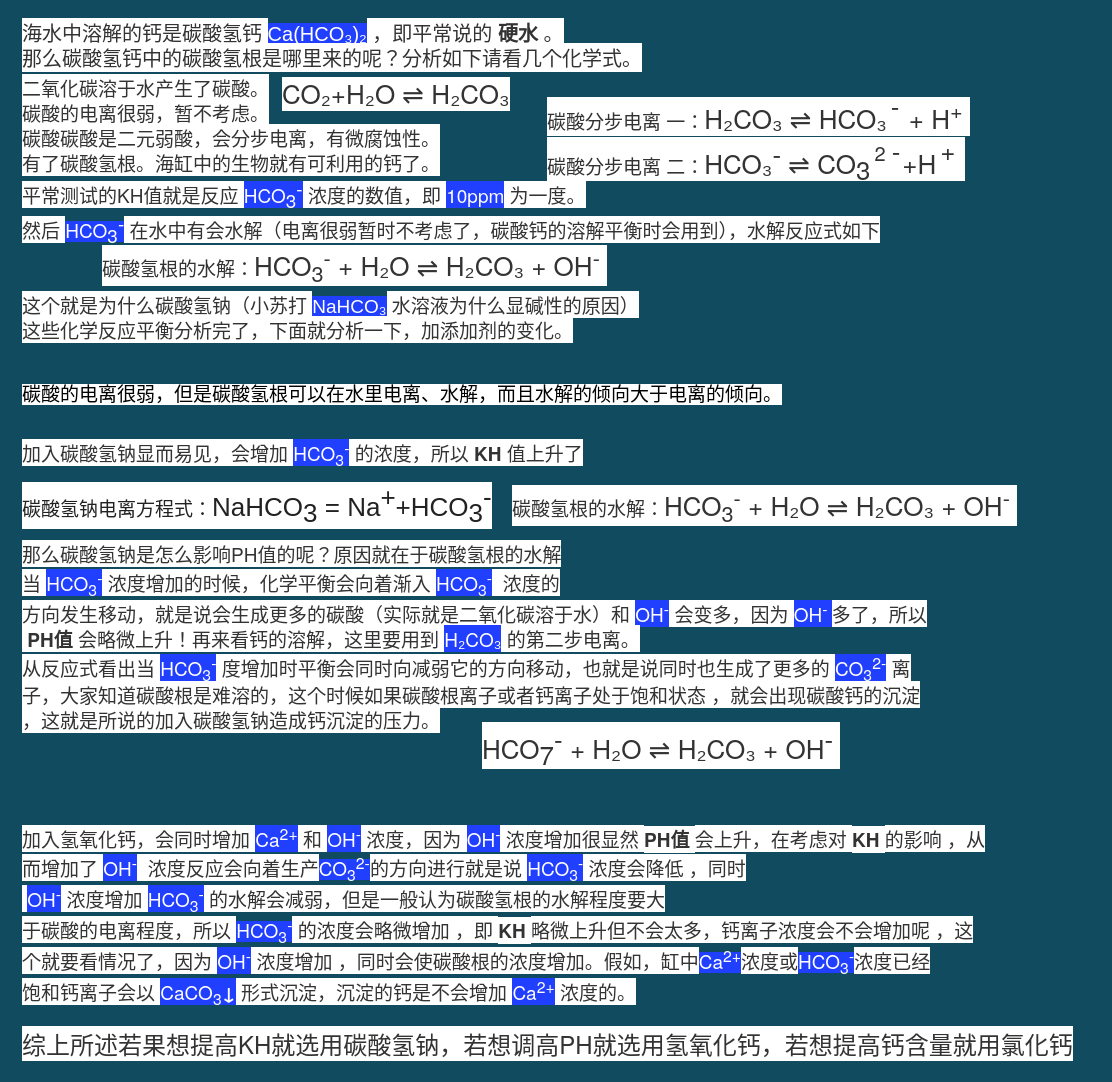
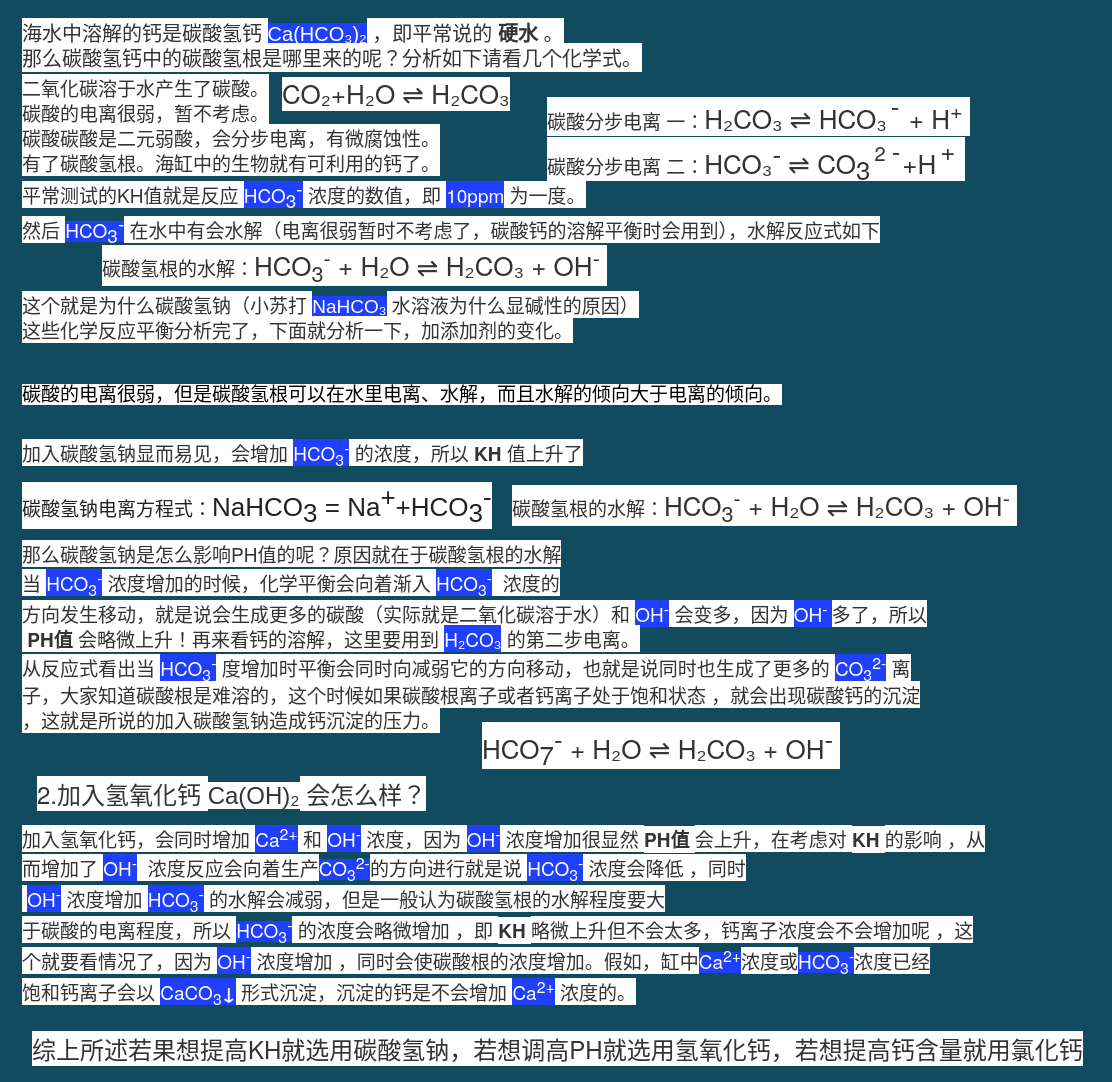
node "2.加入氢氧化钙 Ca(OH)₂ 会怎么样？": added
node "综上所述若果想提高KH就选用碳酸氢钠，若想调高PH就选用氢氧化钙，若想提高钙含量就用氯化钙": moved (556, 1046) -> (566, 1051)
